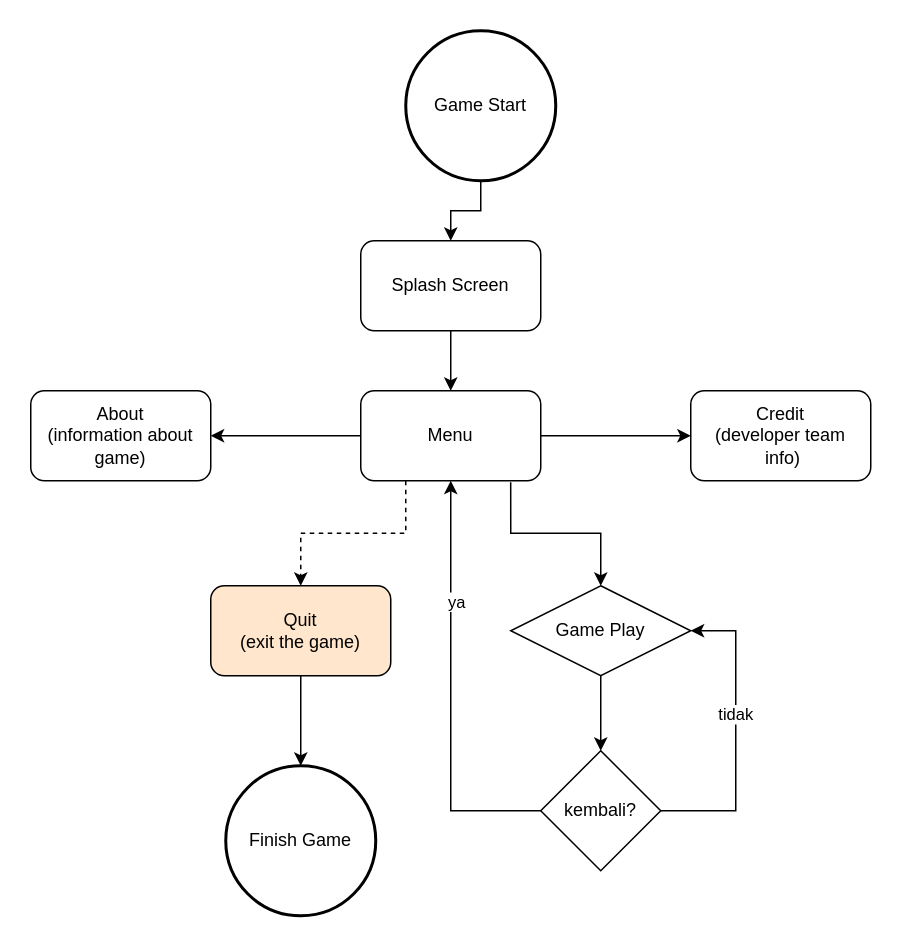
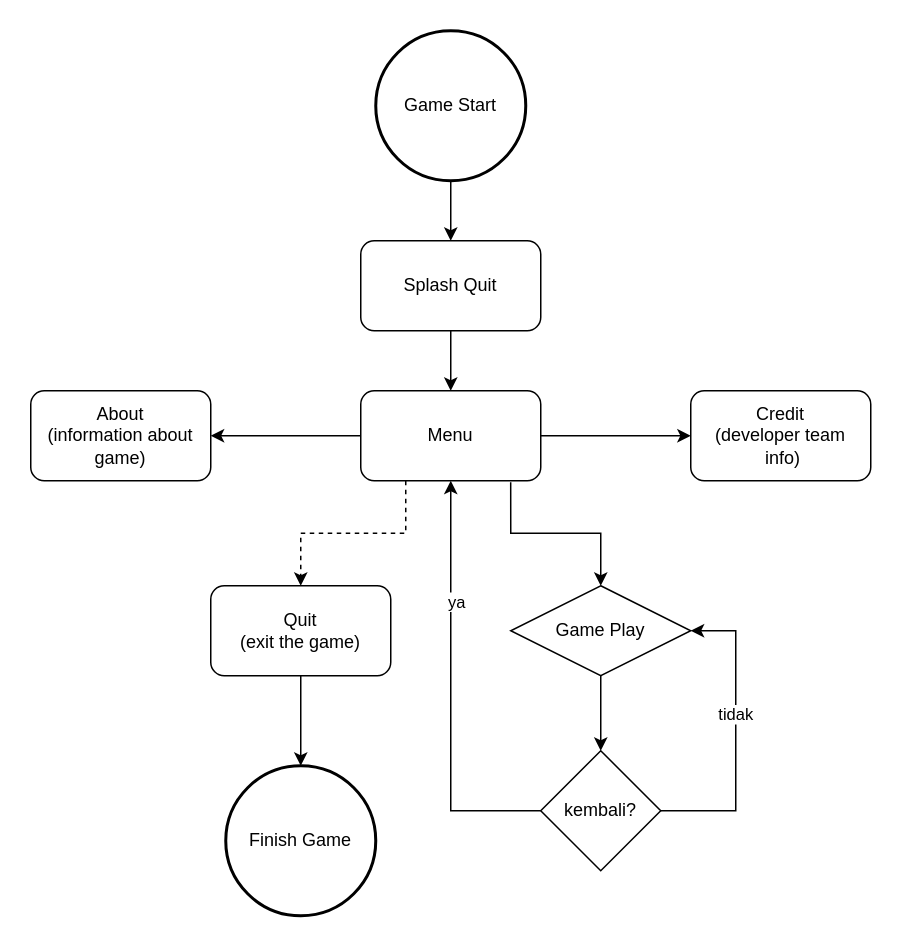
node "Game Start": moved (481, 106) -> (451, 106)
node "Splash Screen": label "Splash Screen" -> "Splash Quit"
node "Quit (exit the game)": fillcolor #ffe6cc -> #ffffff
